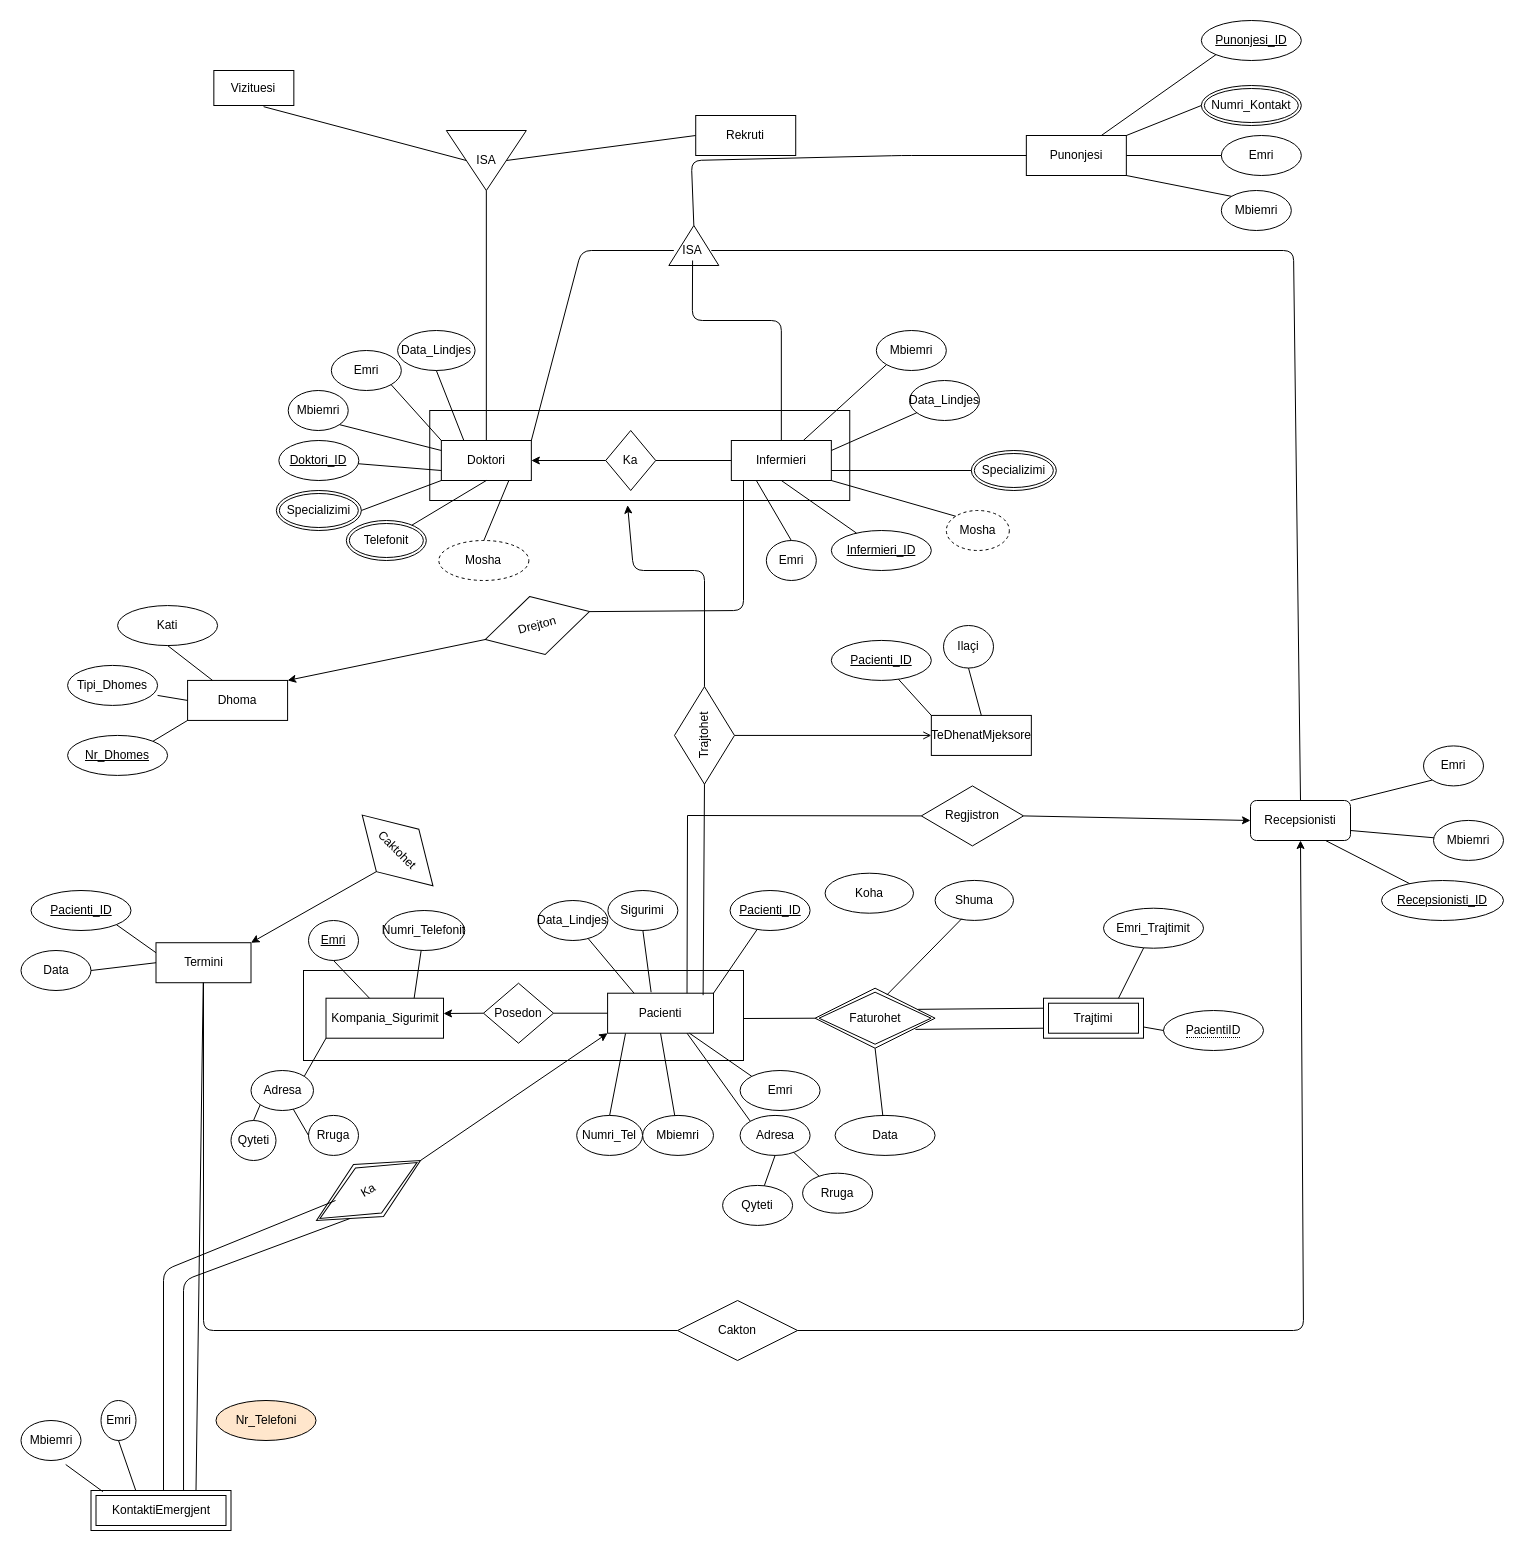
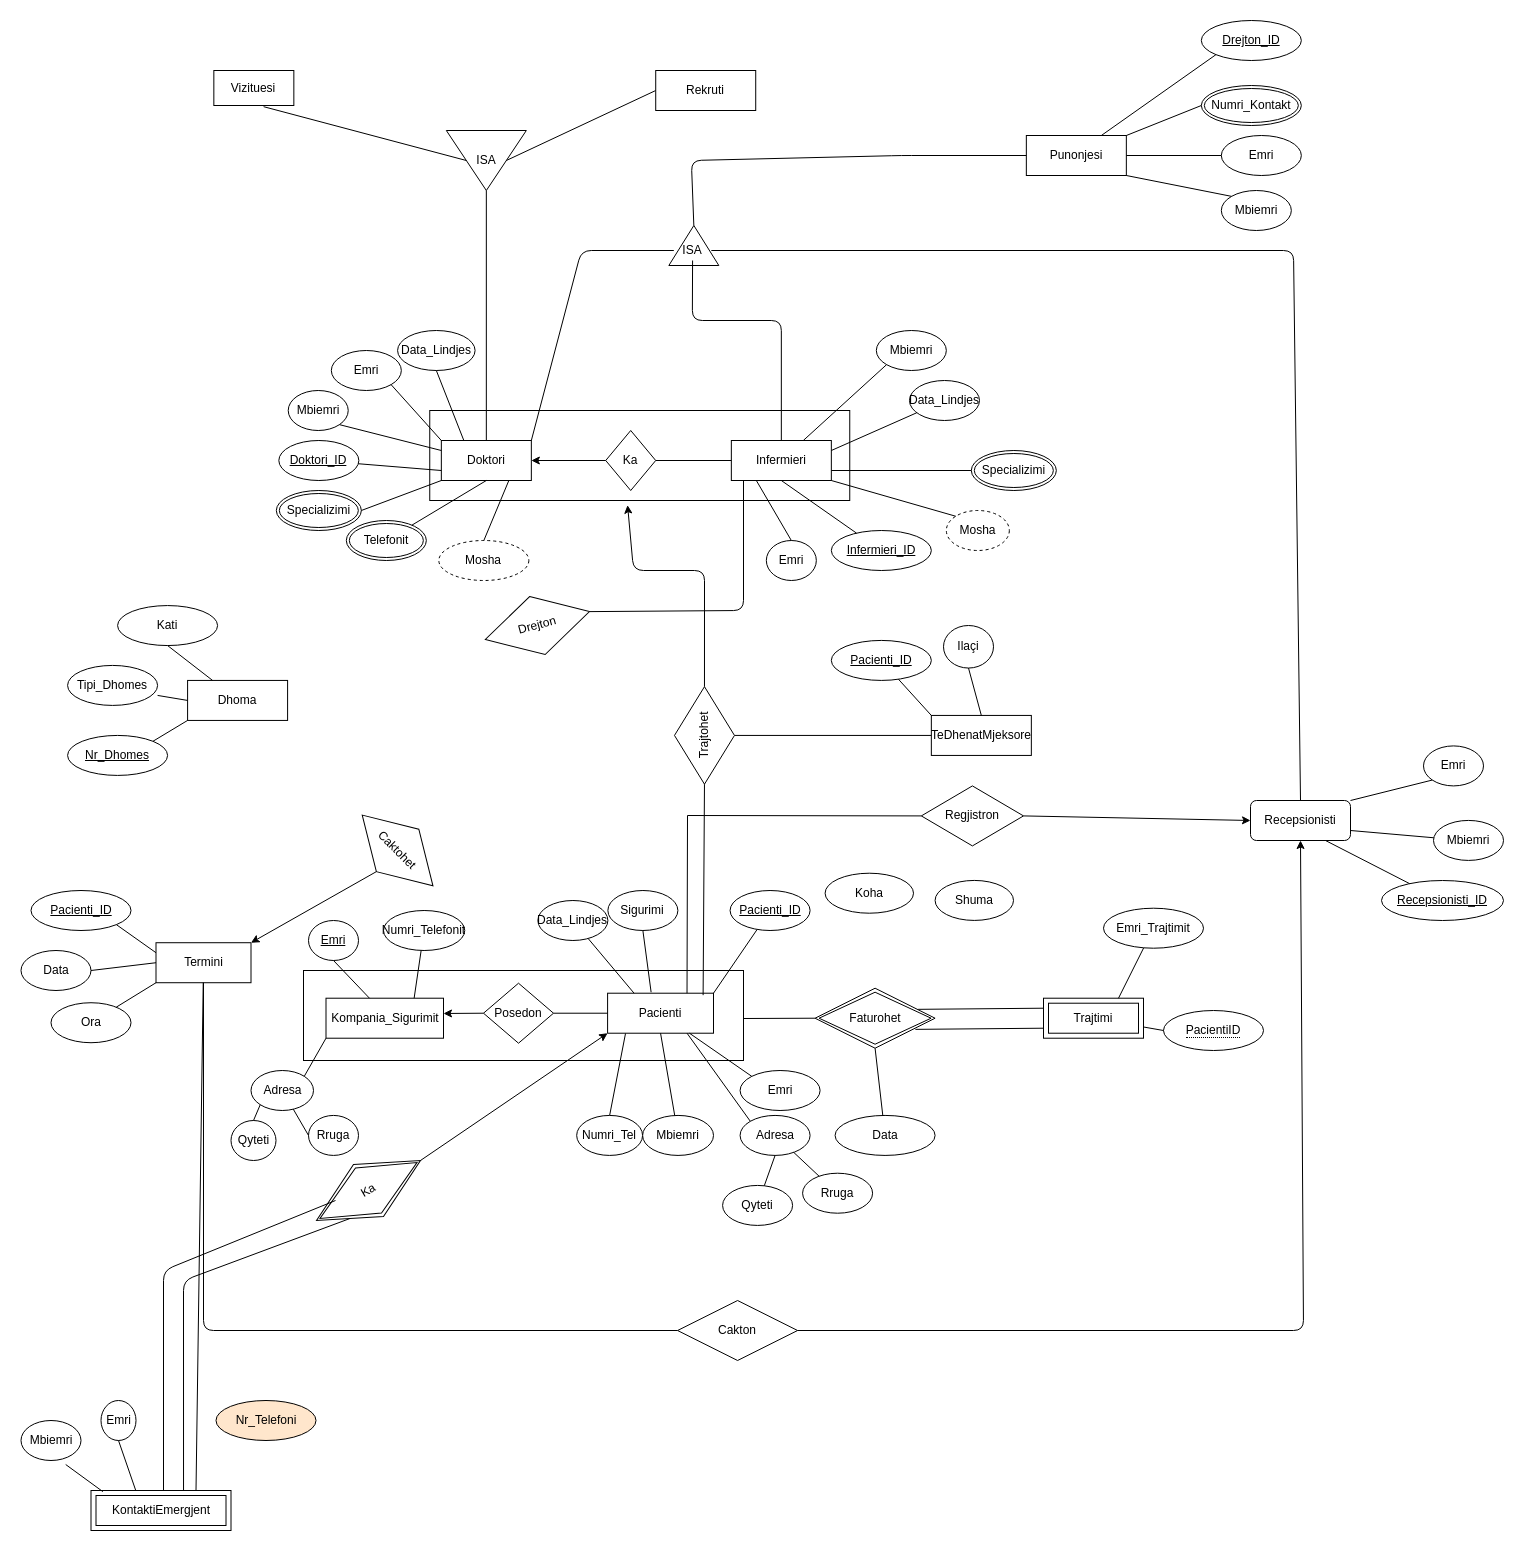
node "Punonjesi_ID": label "Punonjesi_ID" -> "Drejton_ID"
node "Rekruti": moved (746, 136) -> (706, 91)
edge "Drejton" -> "Dhoma": removed
edge "Trajtohet" -> "TeDhenatMjeksore": arrowhead open -> none
edge "Shuma" -- "Faturohet": removed
edge "Termini" -- "Ora": added
node "Ora": added
